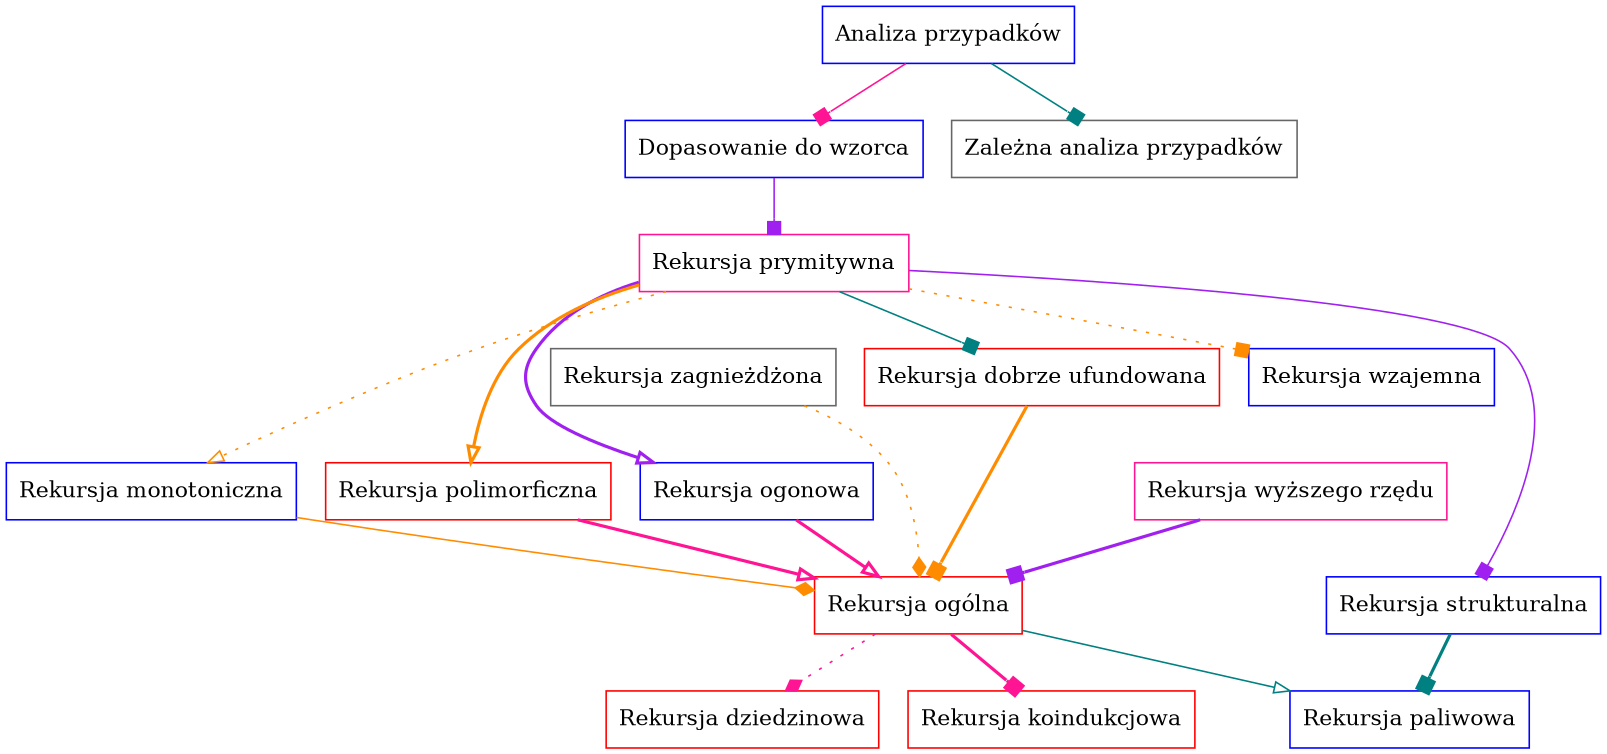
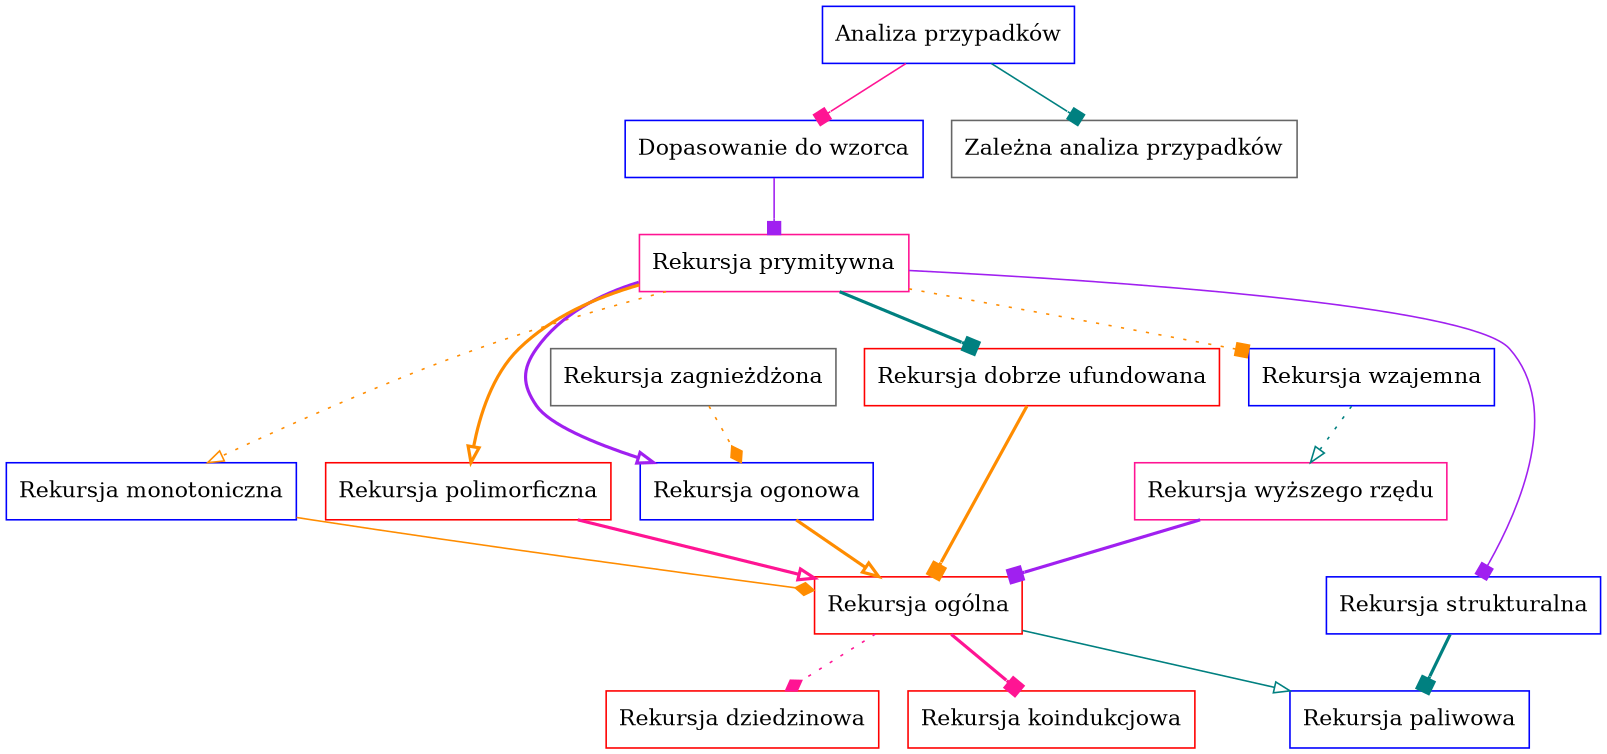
edge "Rekursja prymitywna" -> "Rekursja dobrze ufundowana": style solid -> bold
edge "Rekursja wzajemna" -> "Rekursja wyższego rzędu": added
edge "Rekursja zagnieżdżona" -> "Rekursja ogólna": now "Rekursja zagnieżdżona" -> "Rekursja ogonowa"
edge "Rekursja ogonowa" -> "Rekursja ogólna": color deeppink -> darkorange
